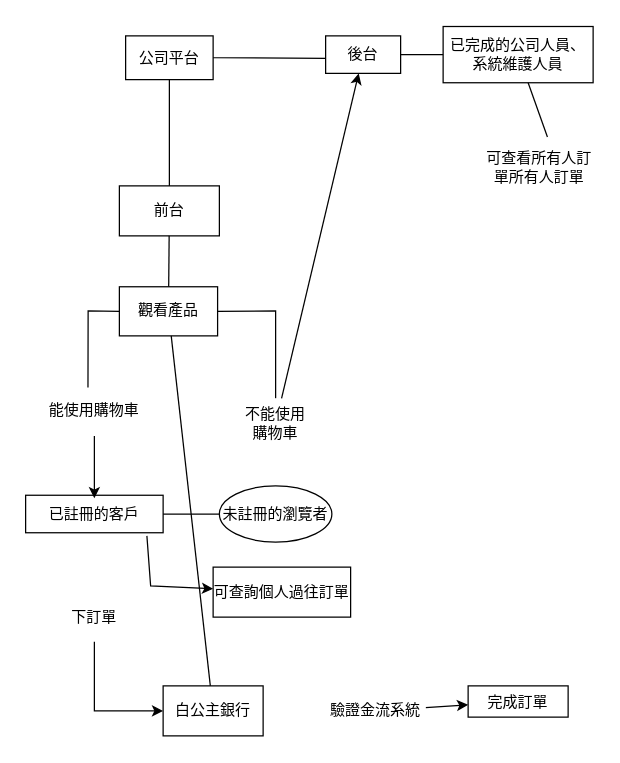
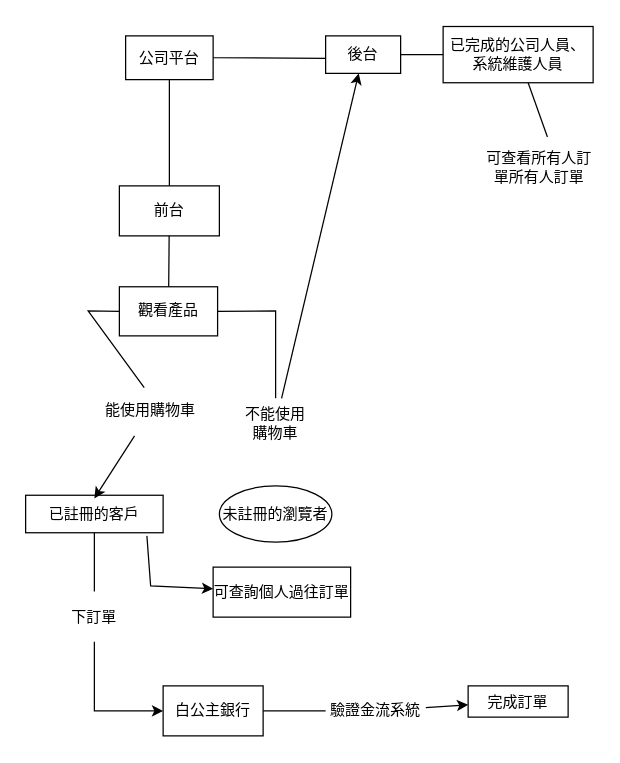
node "能使用購物車": moved (94, 411) -> (151, 411)
edge "觀看產品" -- "白公主銀行": now "驗證金流系統" -- "白公主銀行"
edge "已註冊的客戶" -- "未註冊的瀏覽者": now "已註冊的客戶" -- "下訂單"
